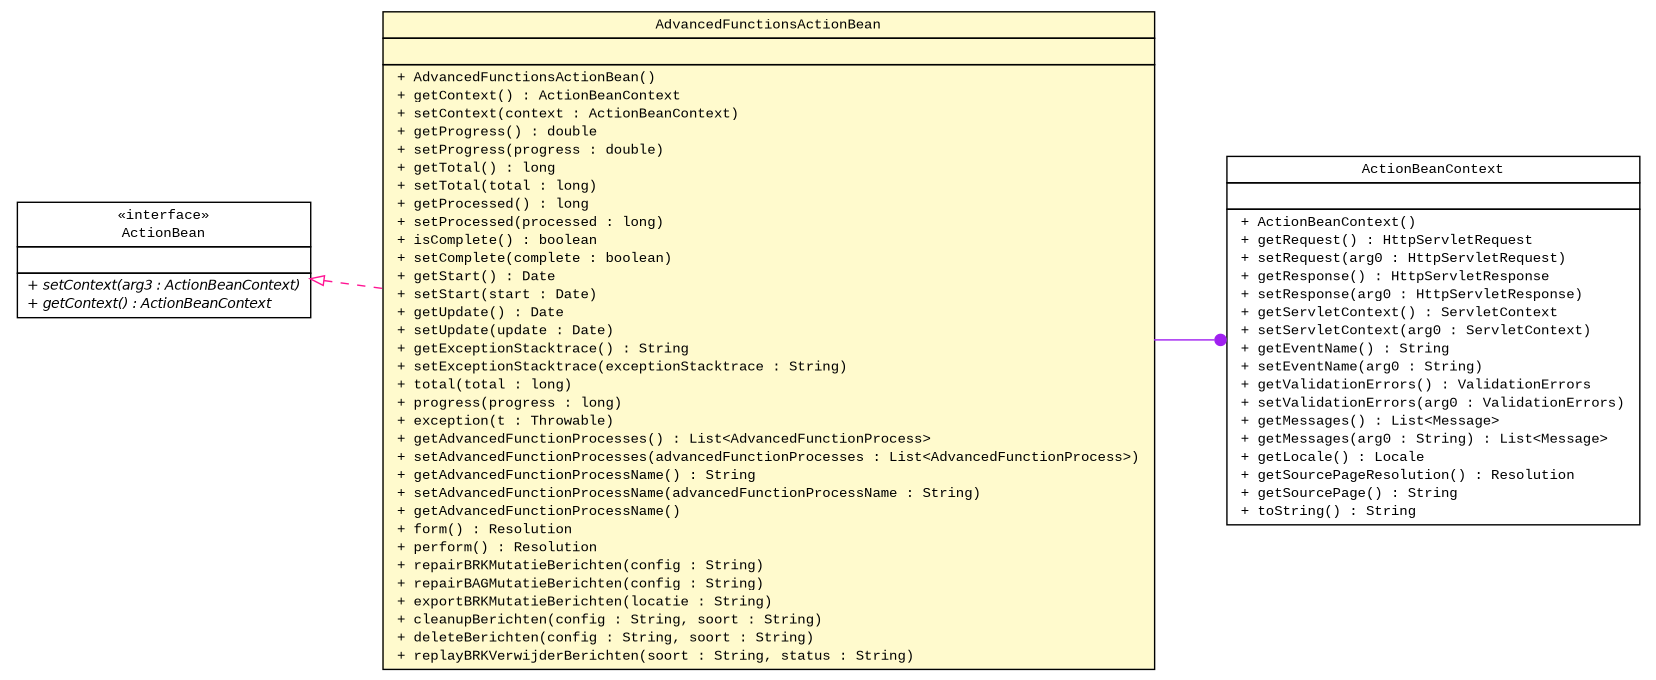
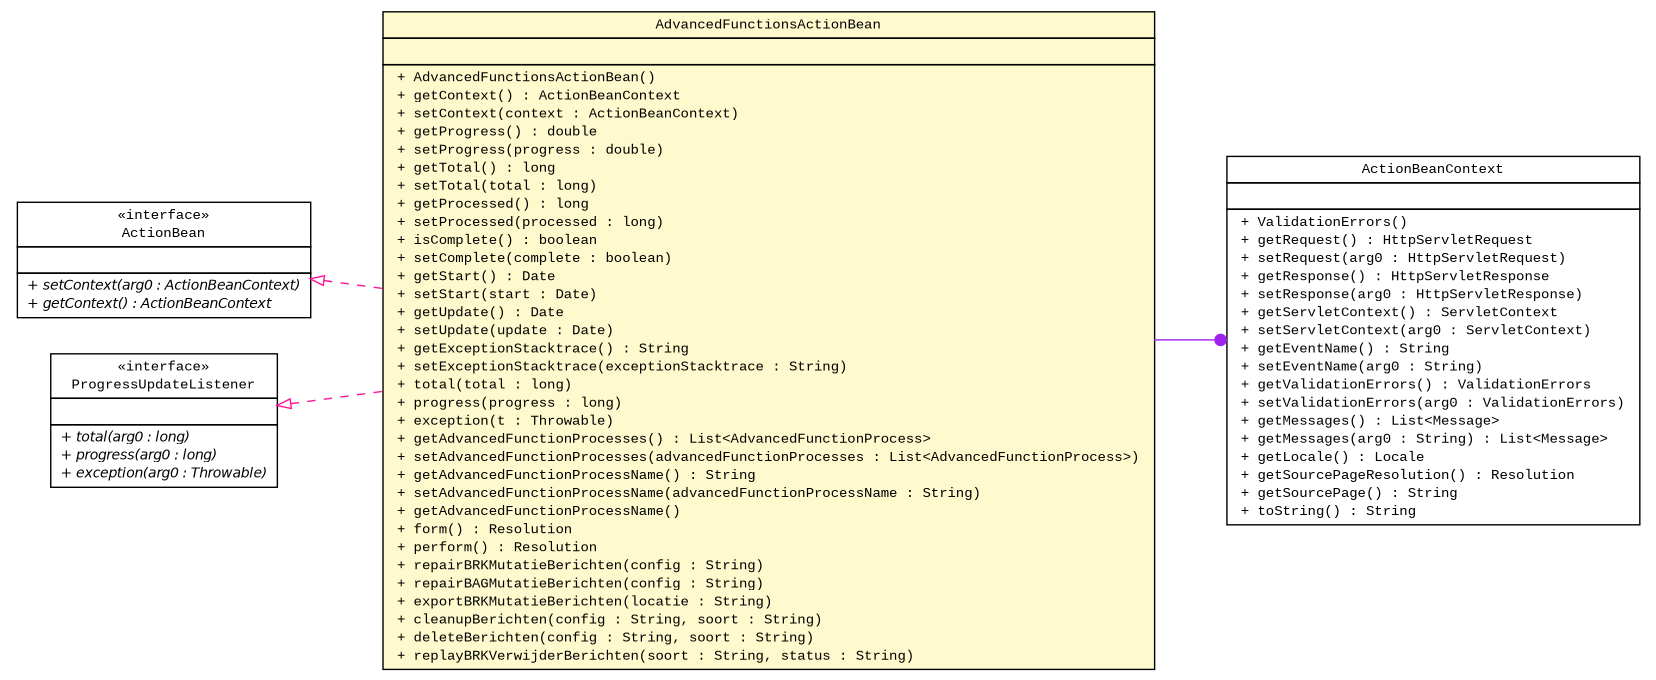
node "ActionBeanContext": text "+ ActionBeanContext()" -> "+ ValidationErrors()"
node "ActionBean": text "+ setContext(arg3 : ActionBeanContext)" -> "+ setContext(arg0 : ActionBeanContext)"
node "ProgressUpdateListener": added
